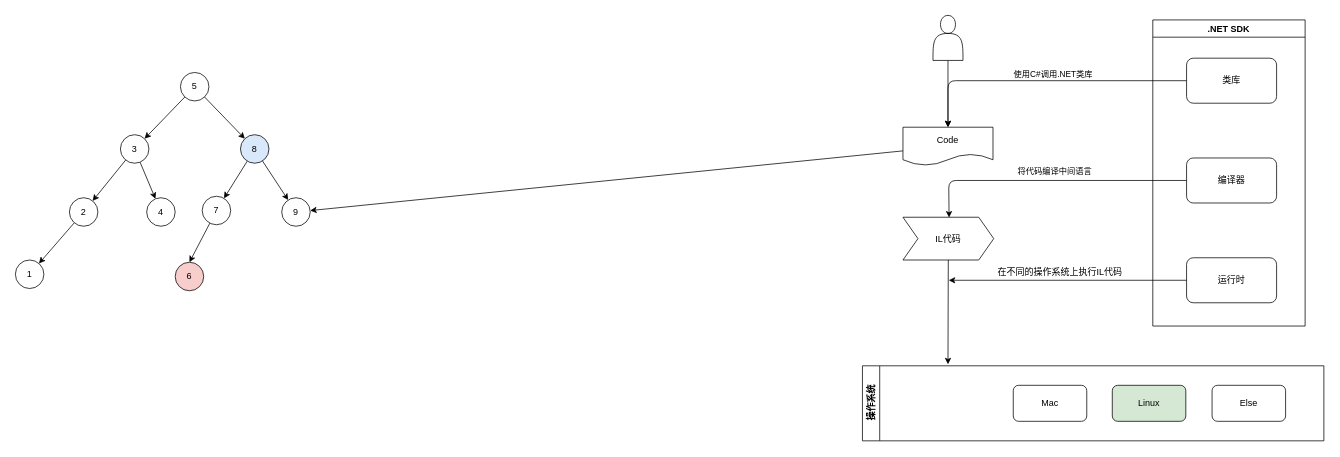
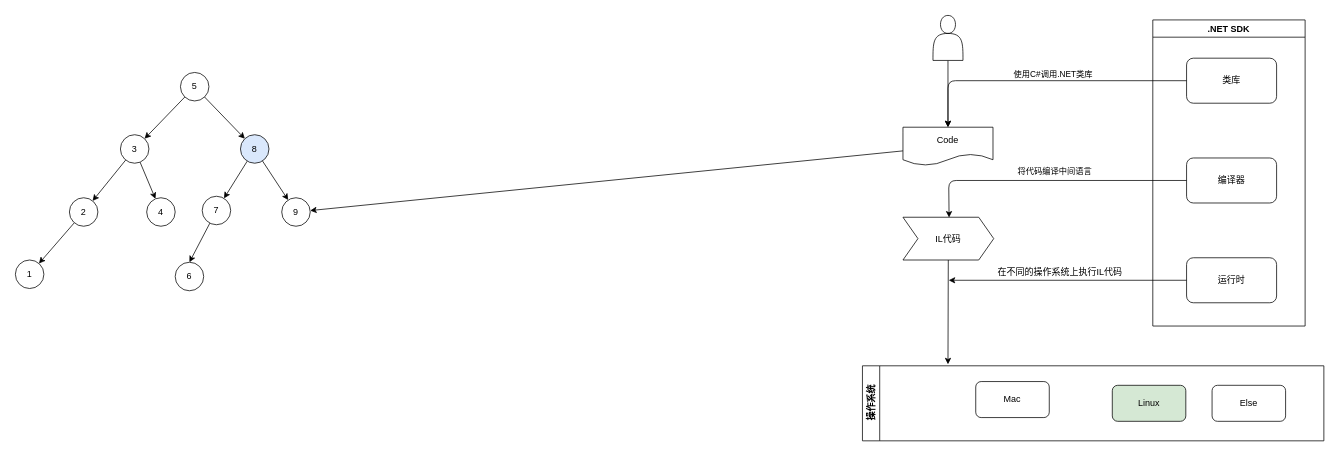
node "6": fillcolor #f8cecc -> #ffffff
node "Mac": moved (1050, 403) -> (1012, 399)
